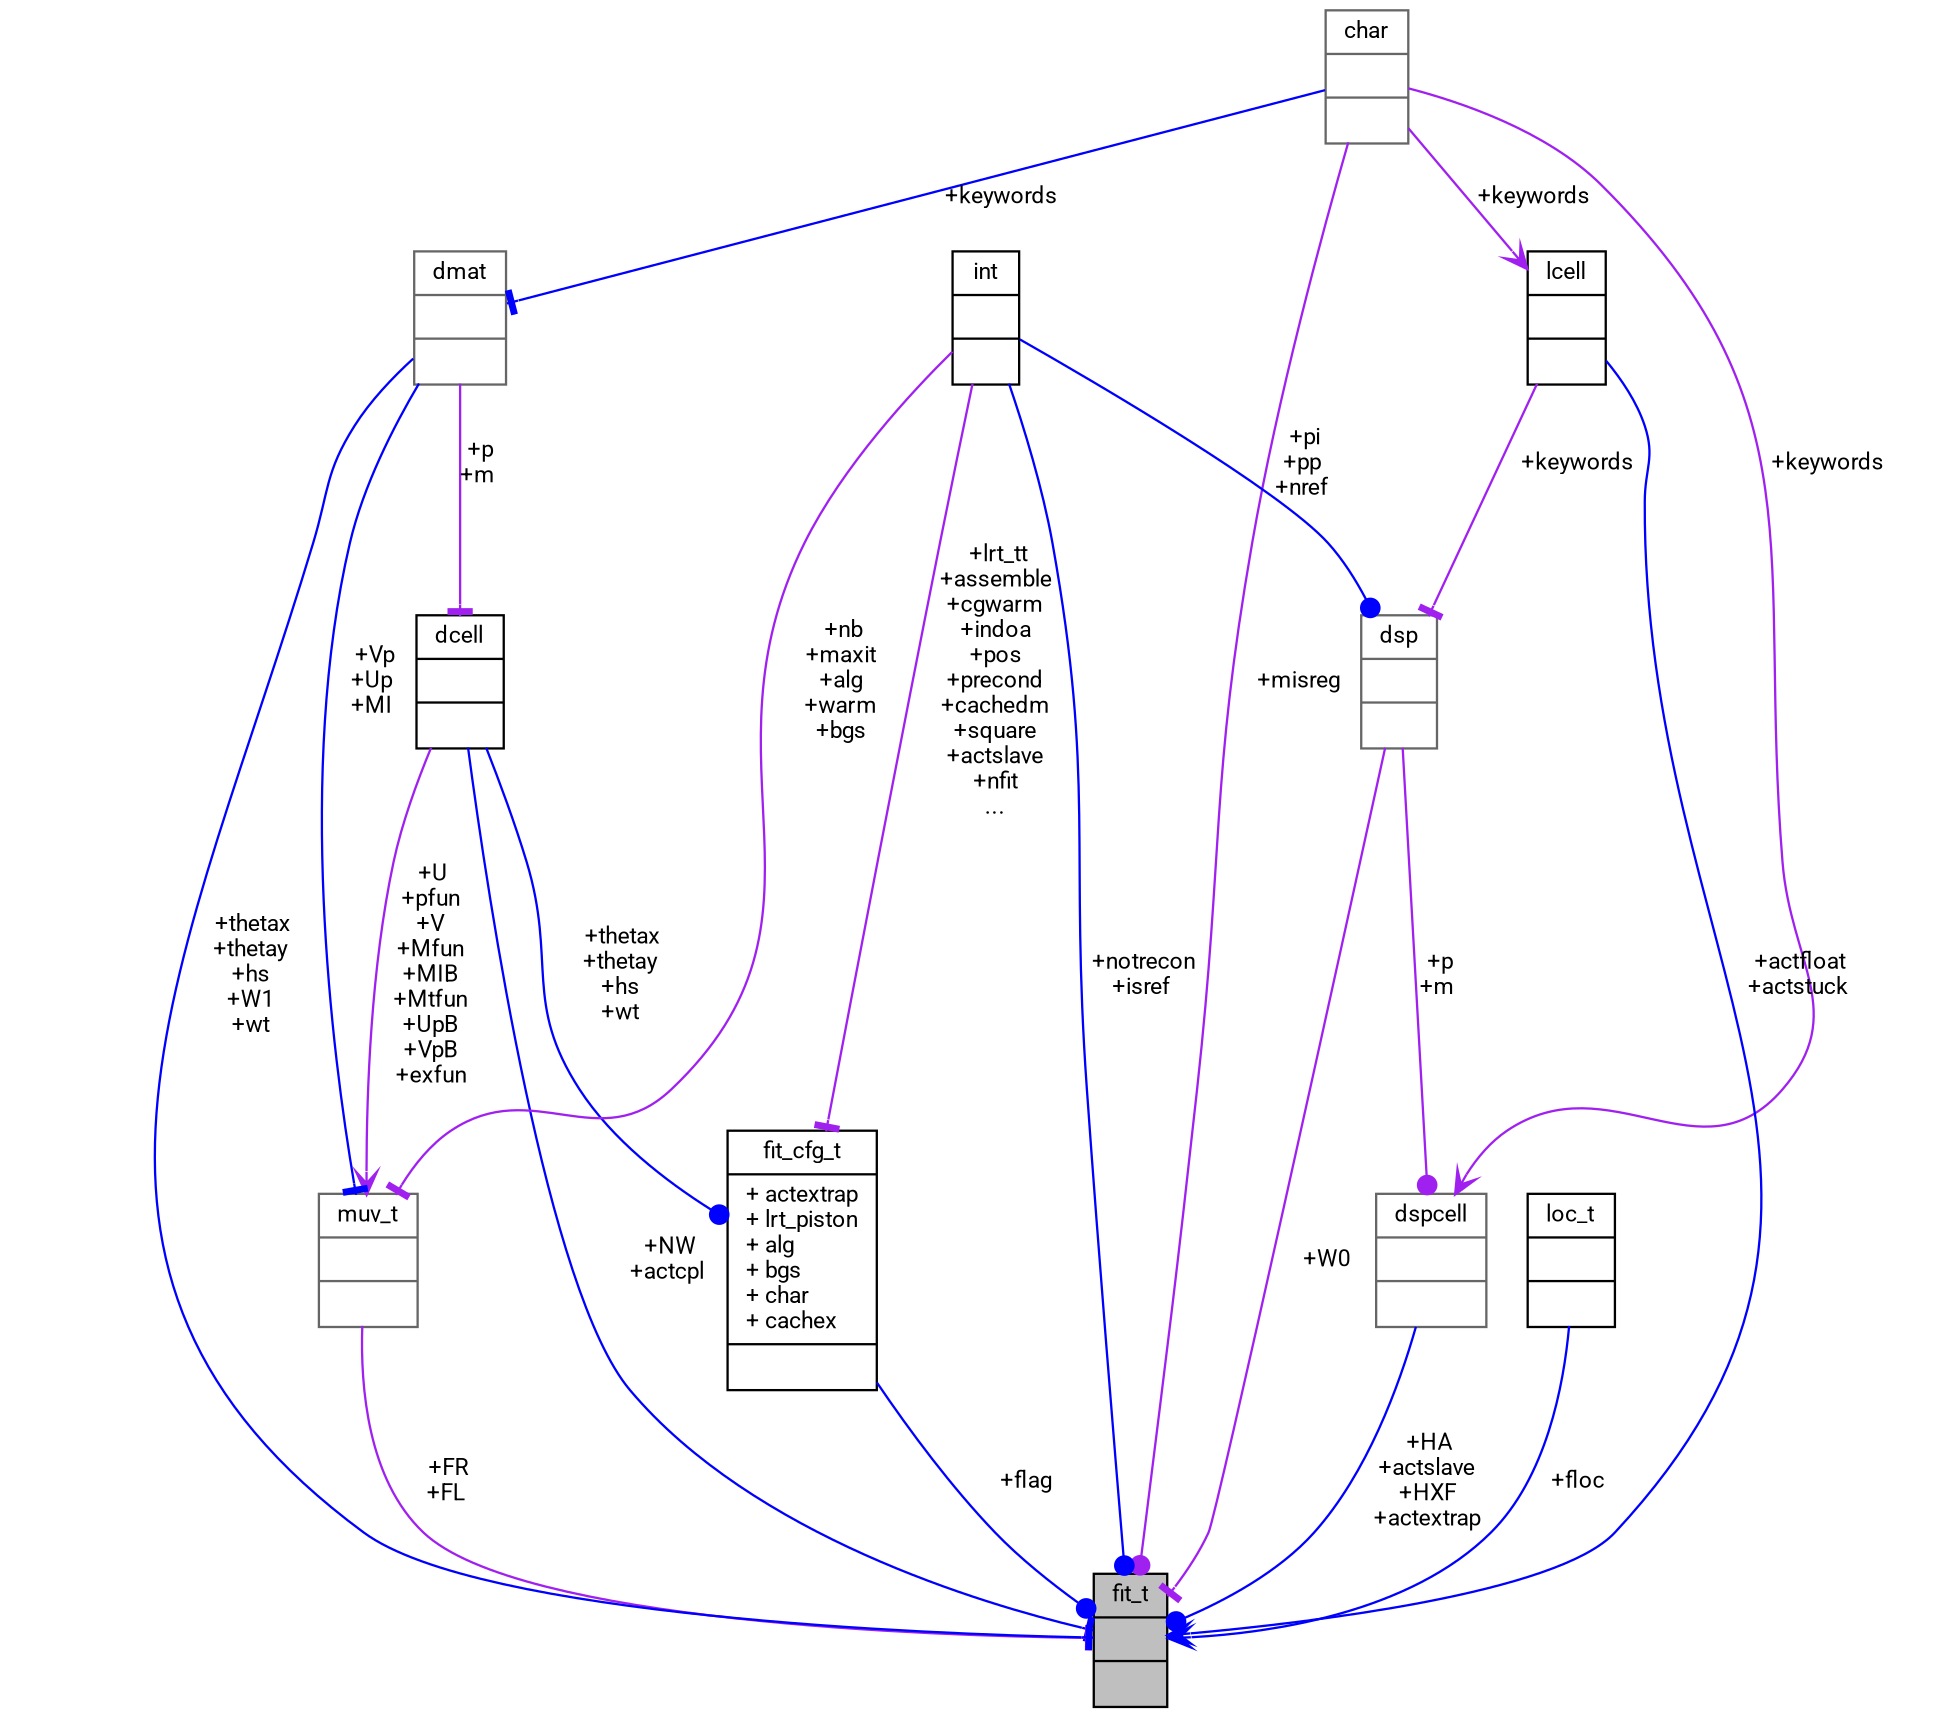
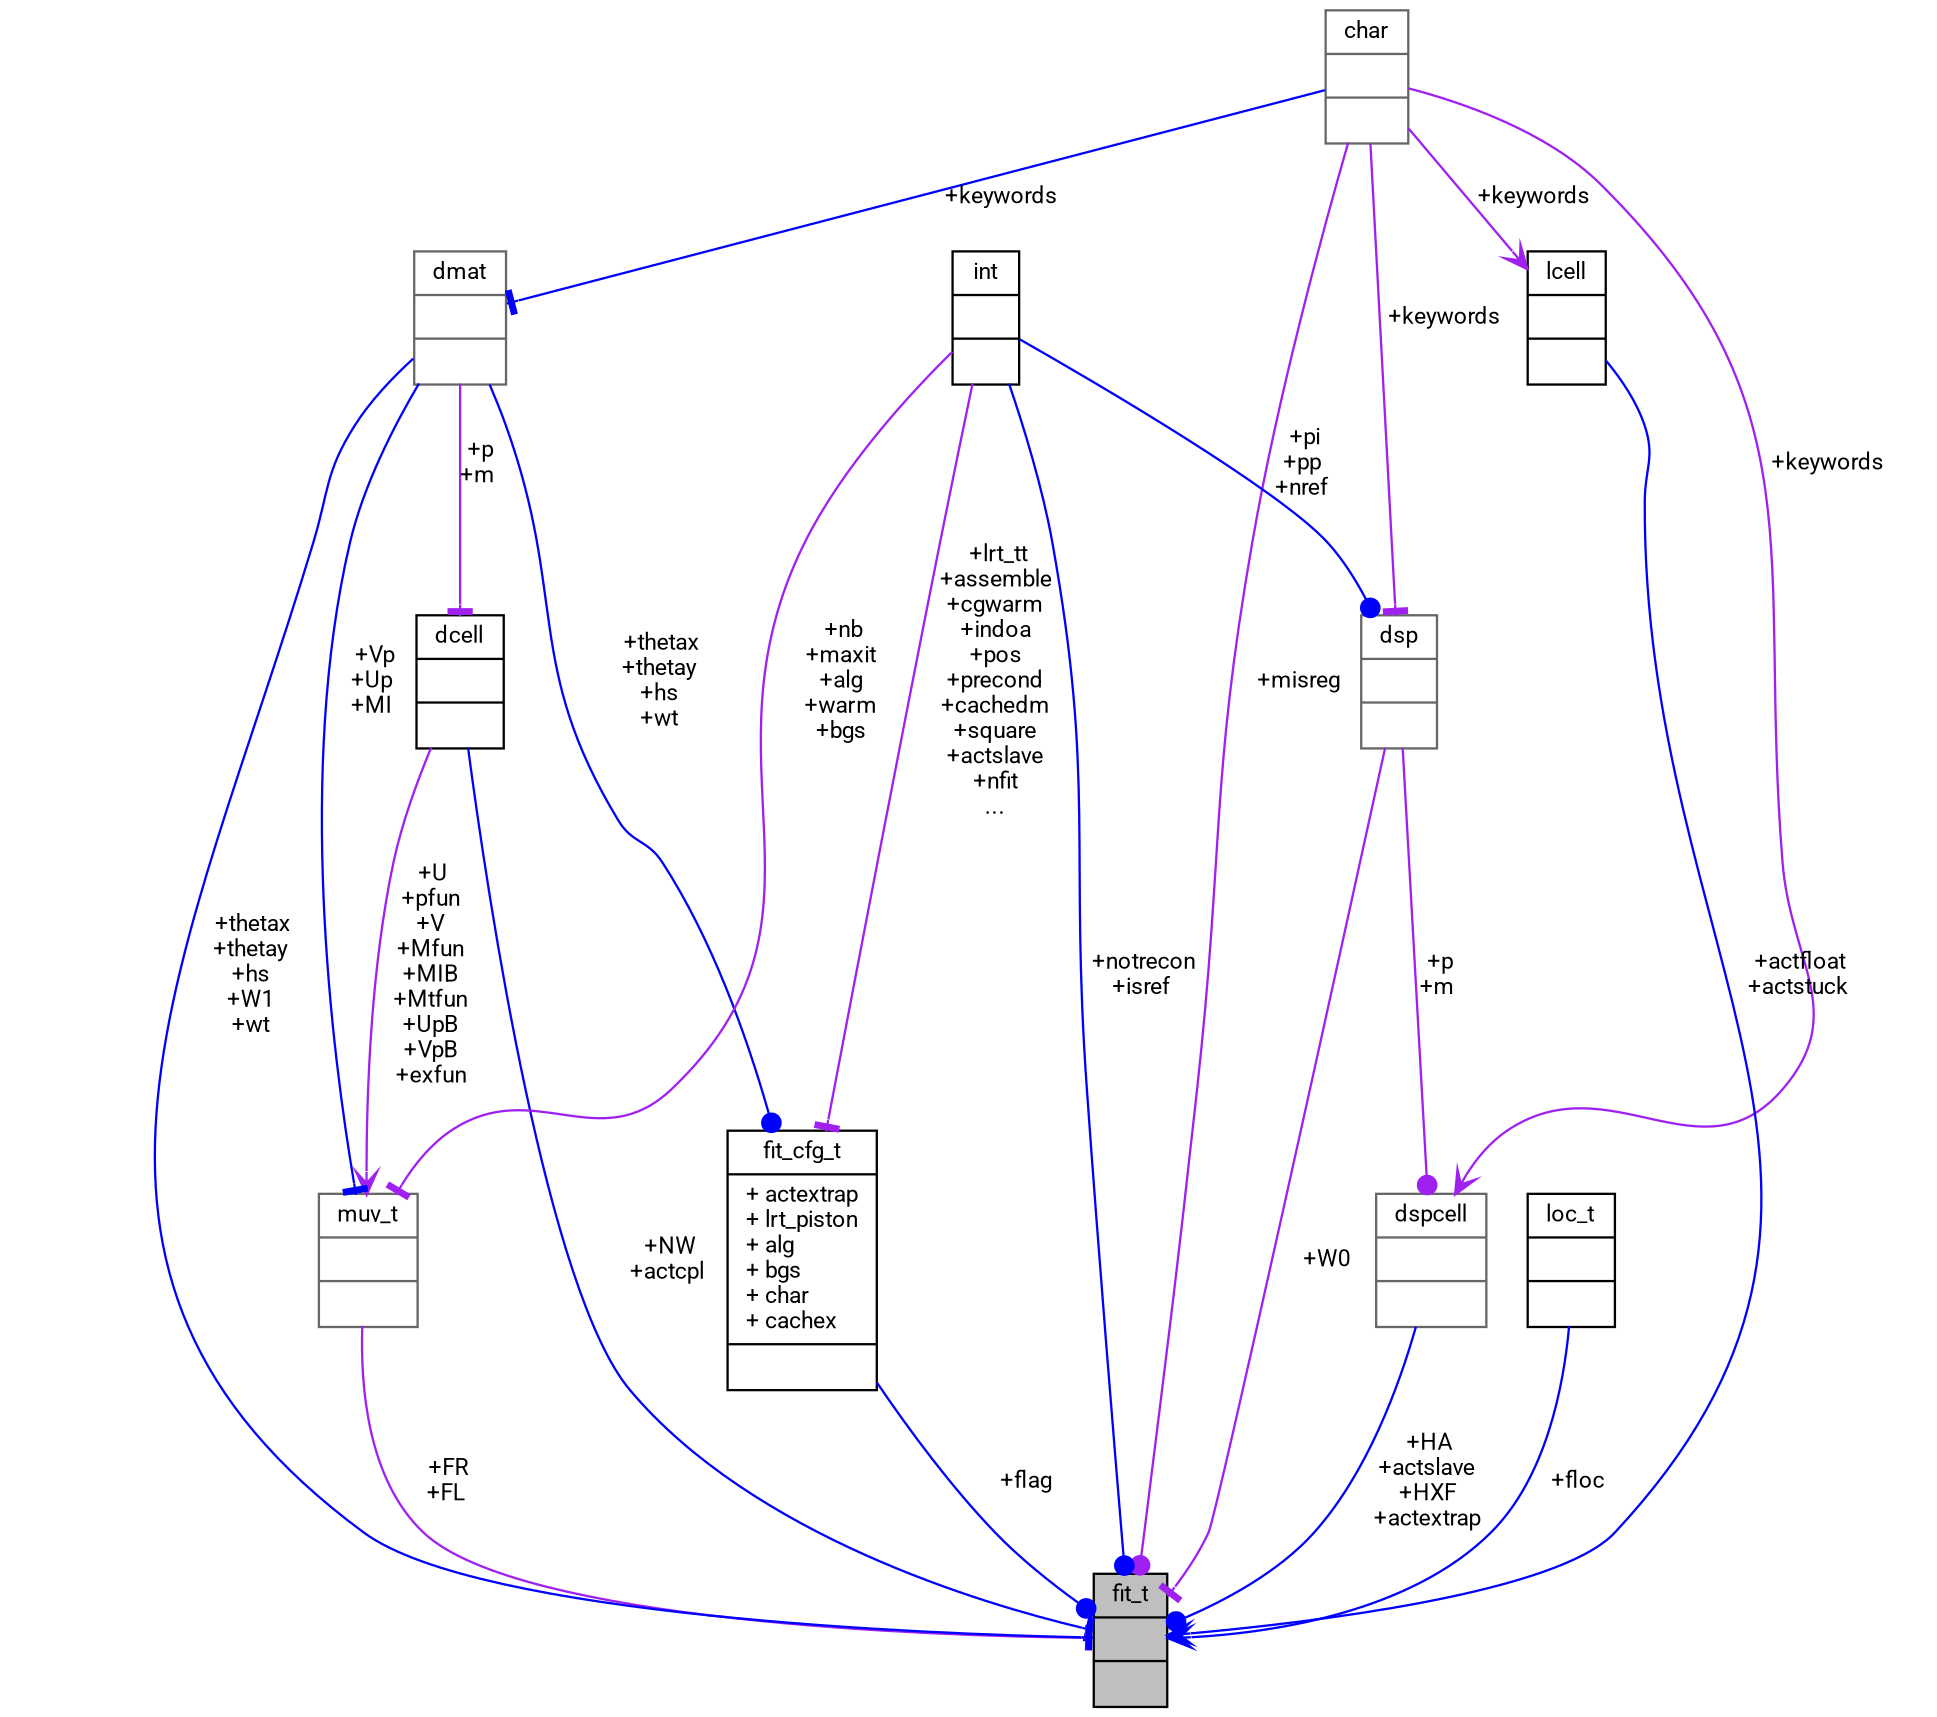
edge "lcell" -> "dsp": now "char" -> "dsp"
edge "dcell" -> "fit_cfg_t": now "dmat" -> "fit_cfg_t"
